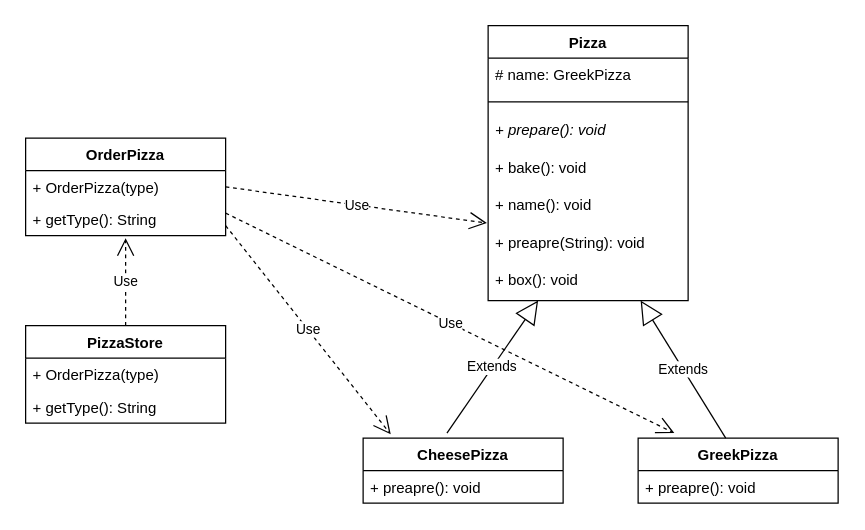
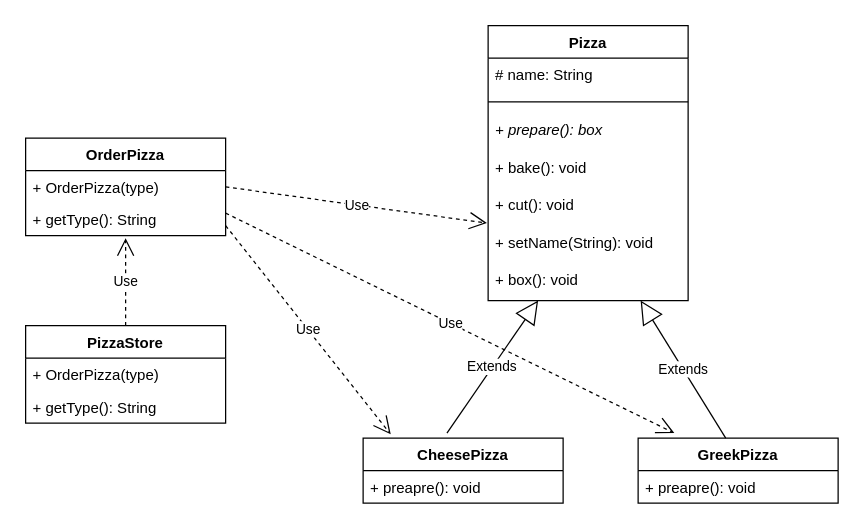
node "# name: GreekPizza": label "# name: GreekPizza" -> "# name: String"
node "+ prepare(): void": label "+ prepare(): void" -> "+ prepare(): box"
node "+ name(): void": label "+ name(): void" -> "+ cut(): void"
node "+ preapre(String): void": label "+ preapre(String): void" -> "+ setName(String): void"
